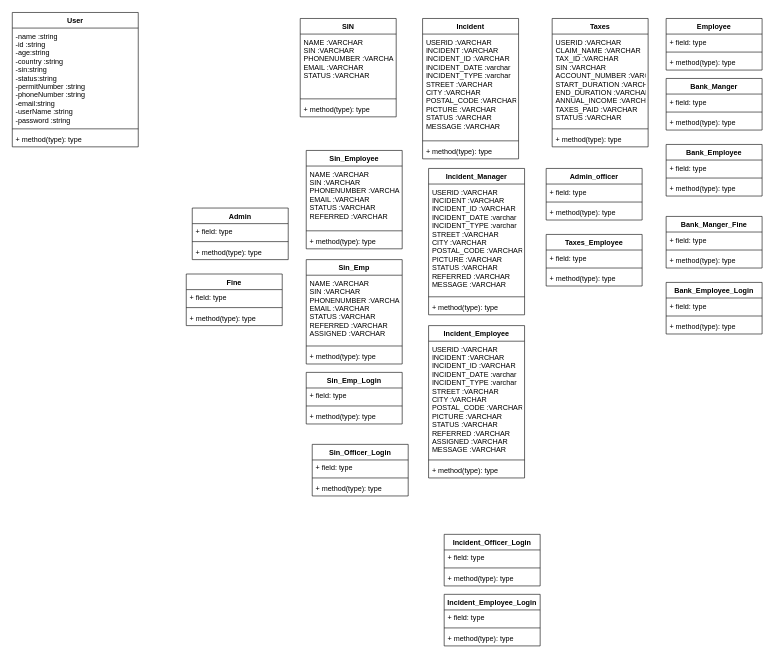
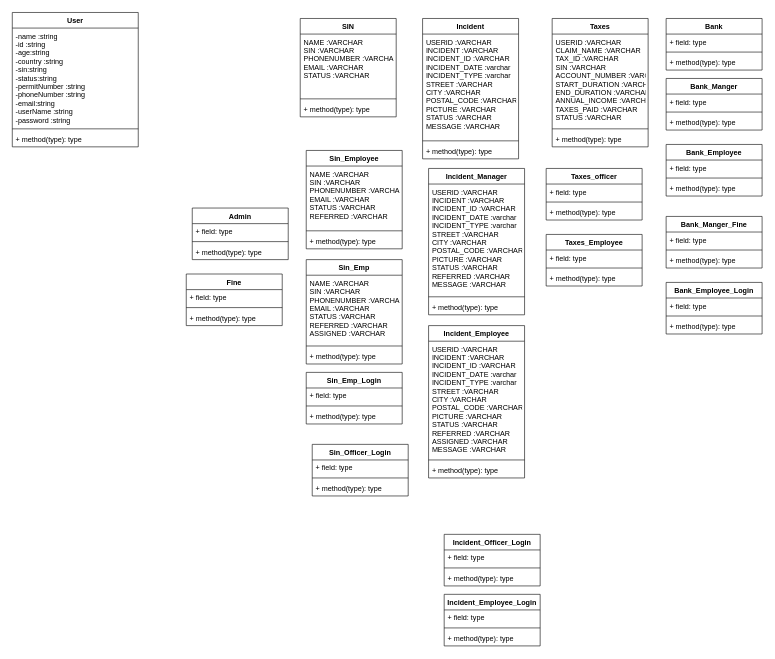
node "Employee": label "Employee" -> "Bank"
node "Admin_officer": label "Admin_officer" -> "Taxes_officer"
